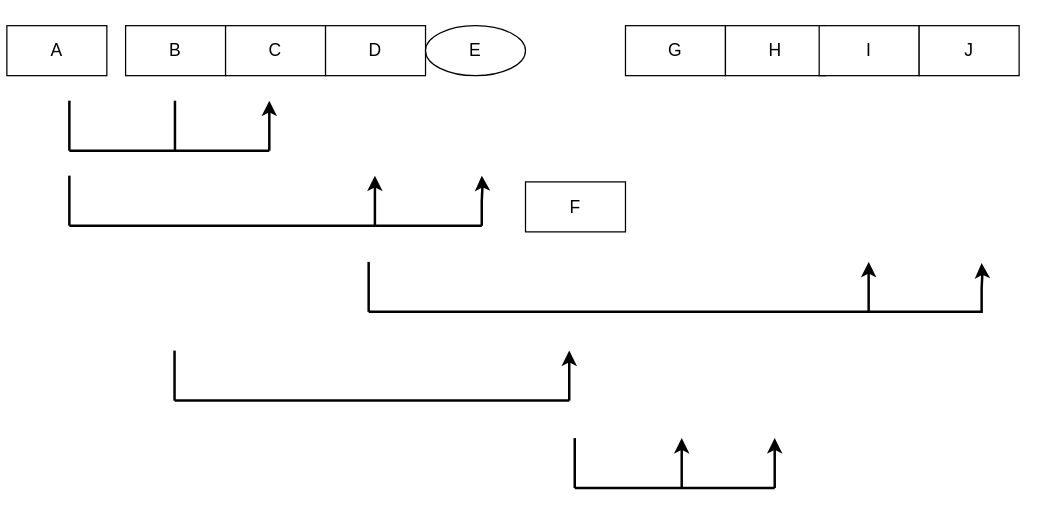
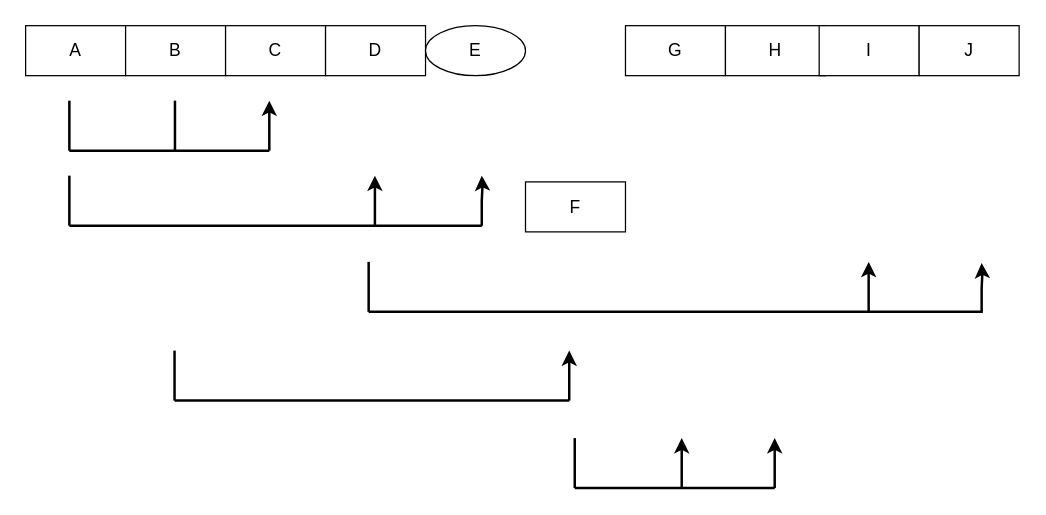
node "A": moved (57, 51) -> (76, 51)
